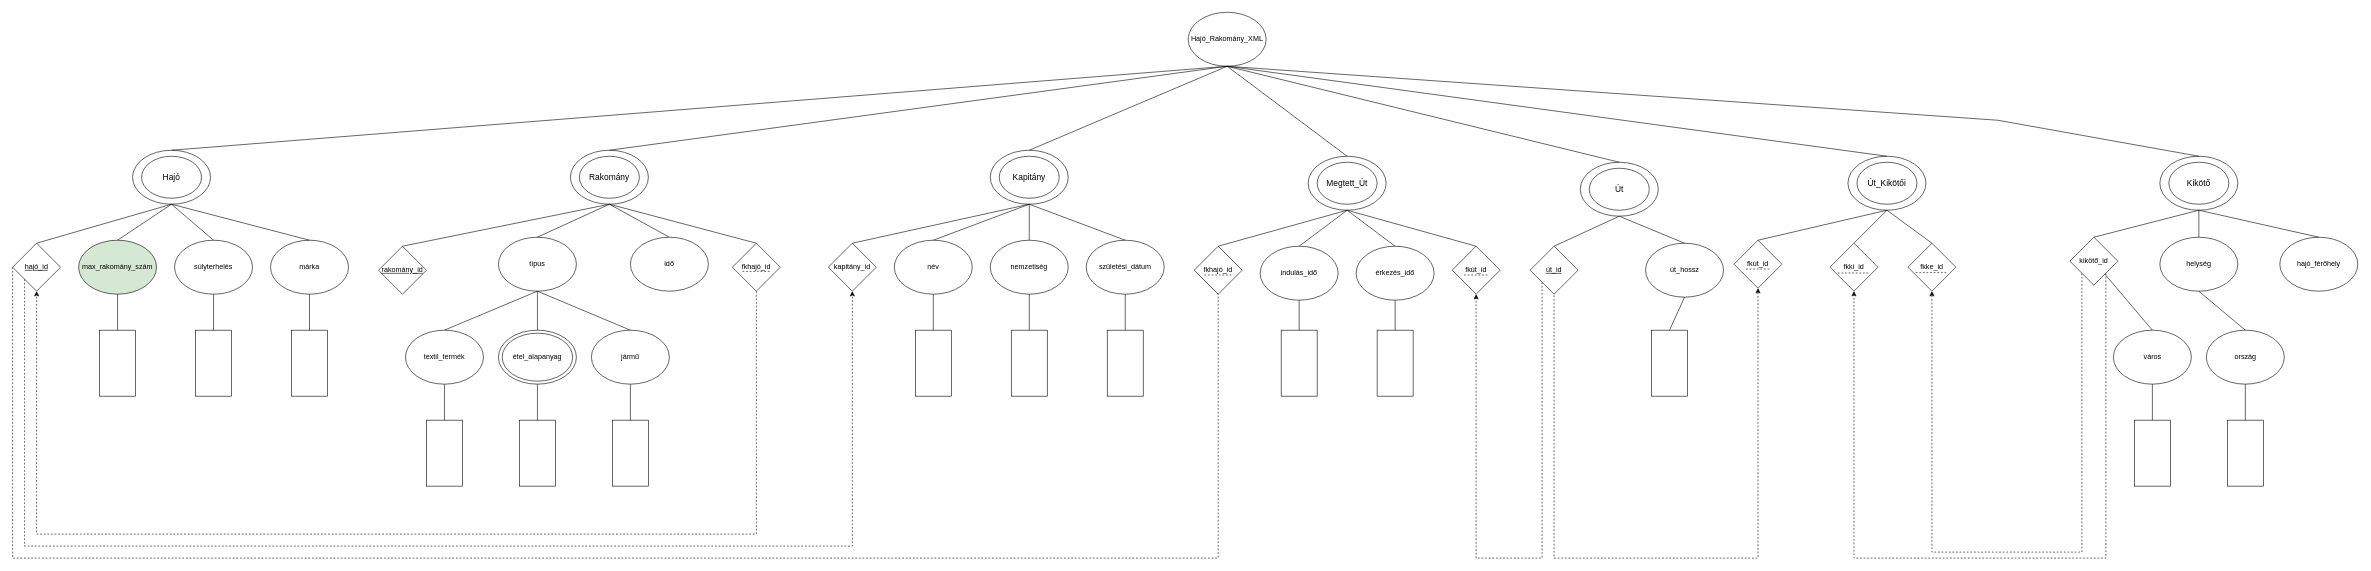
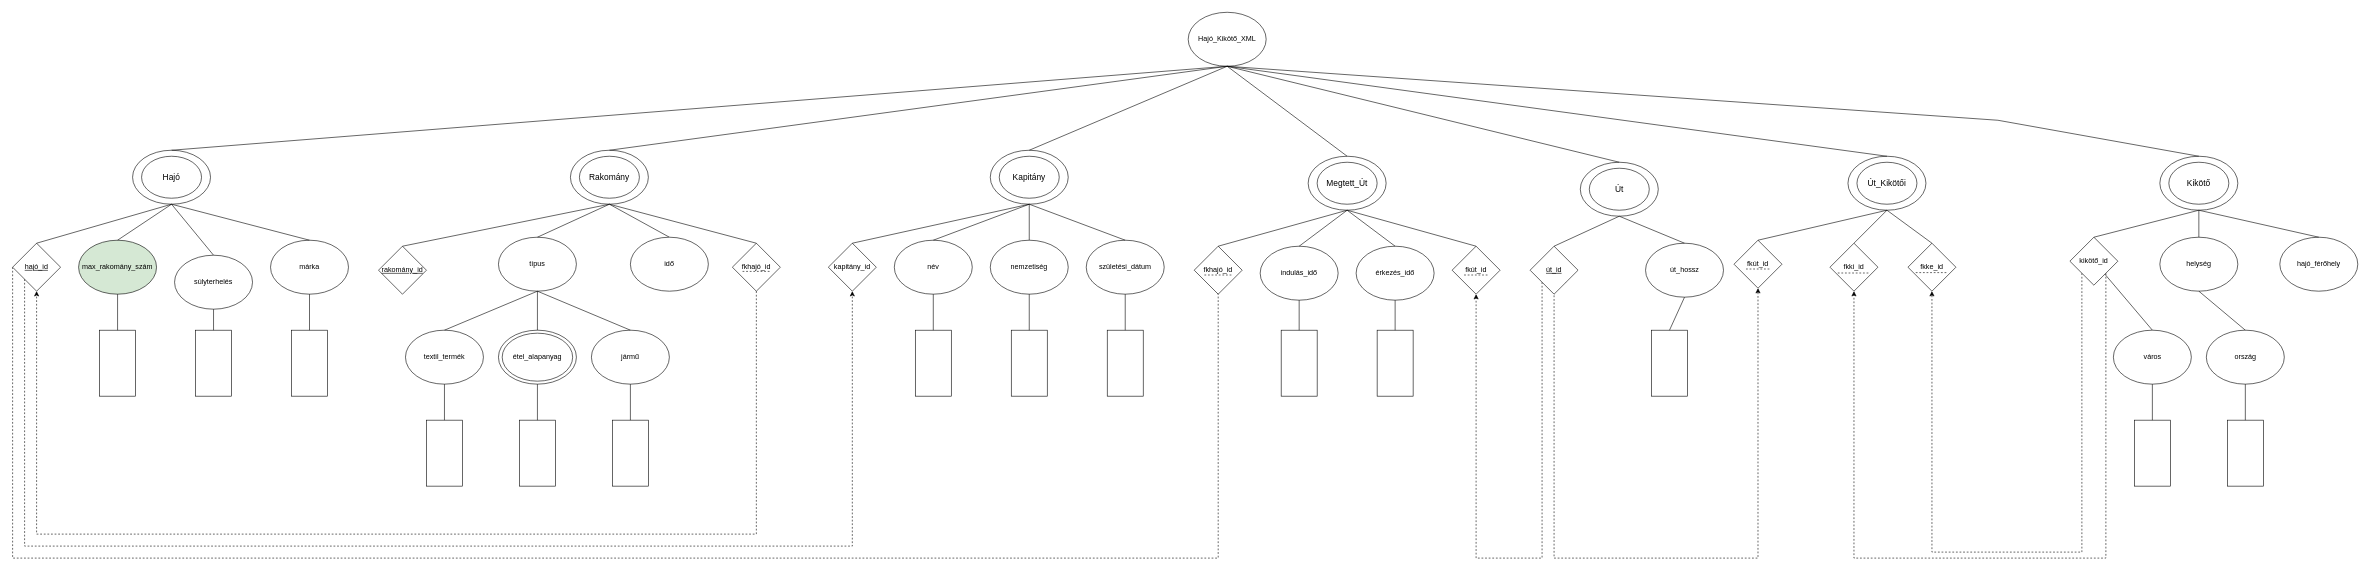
node "Hajó_Rakomány_XML": label "Hajó_Rakomány_XML" -> "Hajó_Kikötő_XML"
node "súlyterhelés": moved (213, 267) -> (213, 282)
